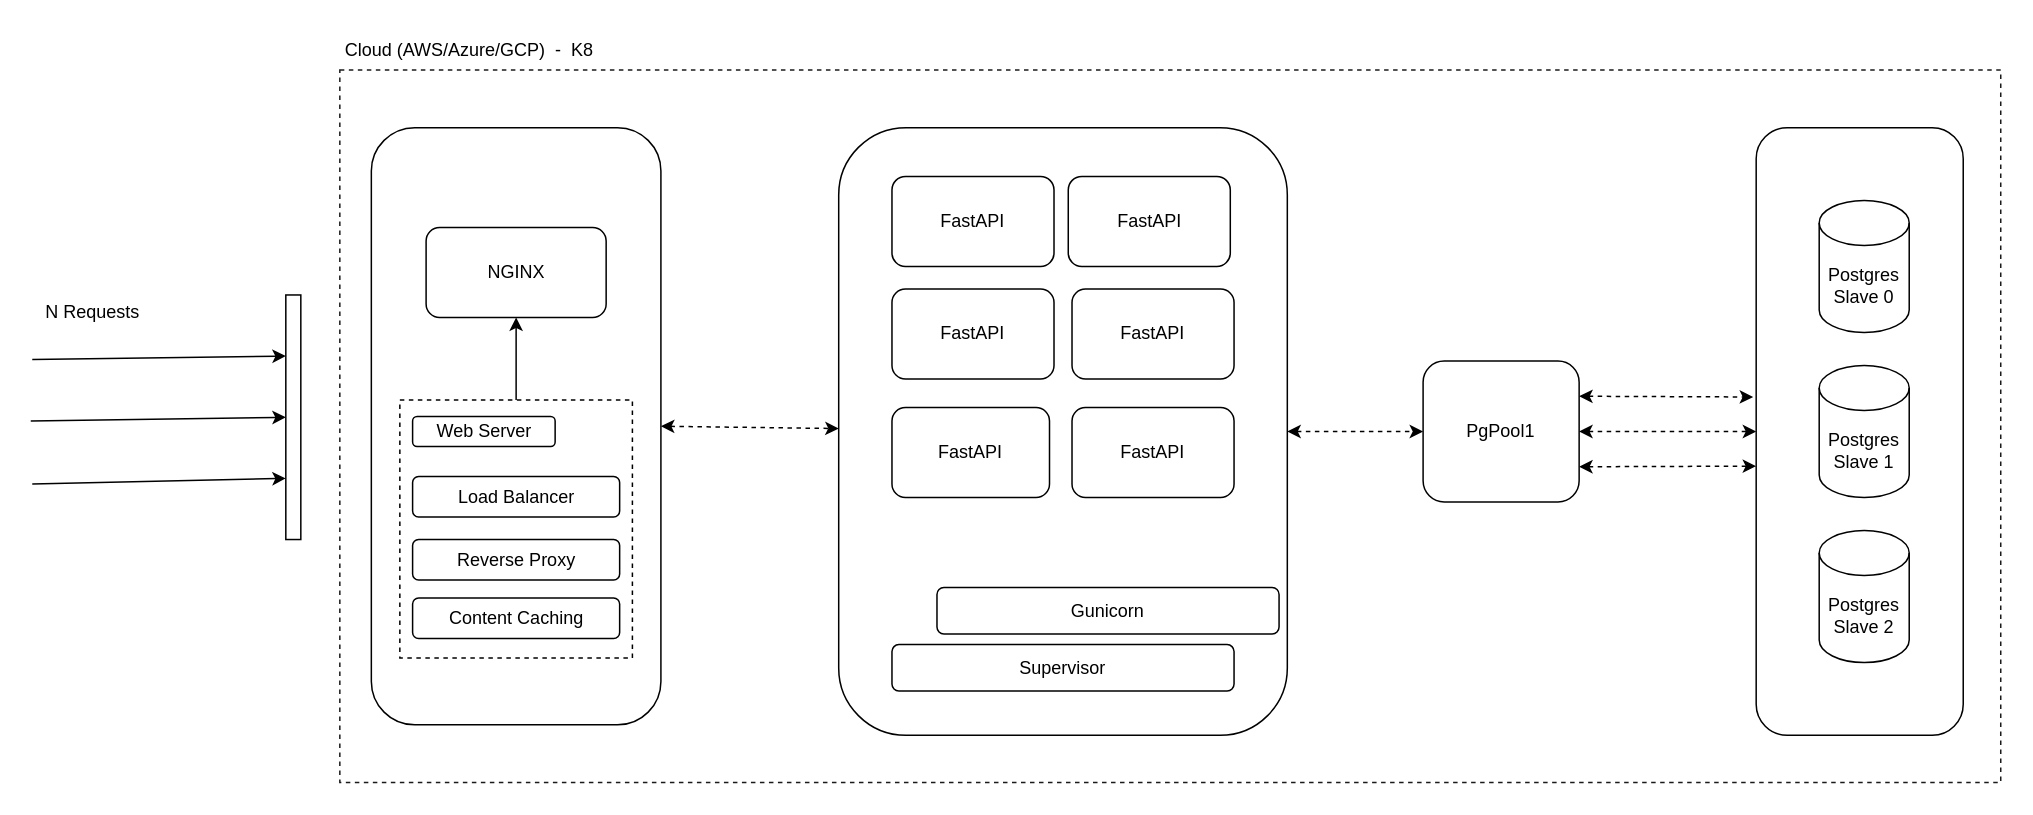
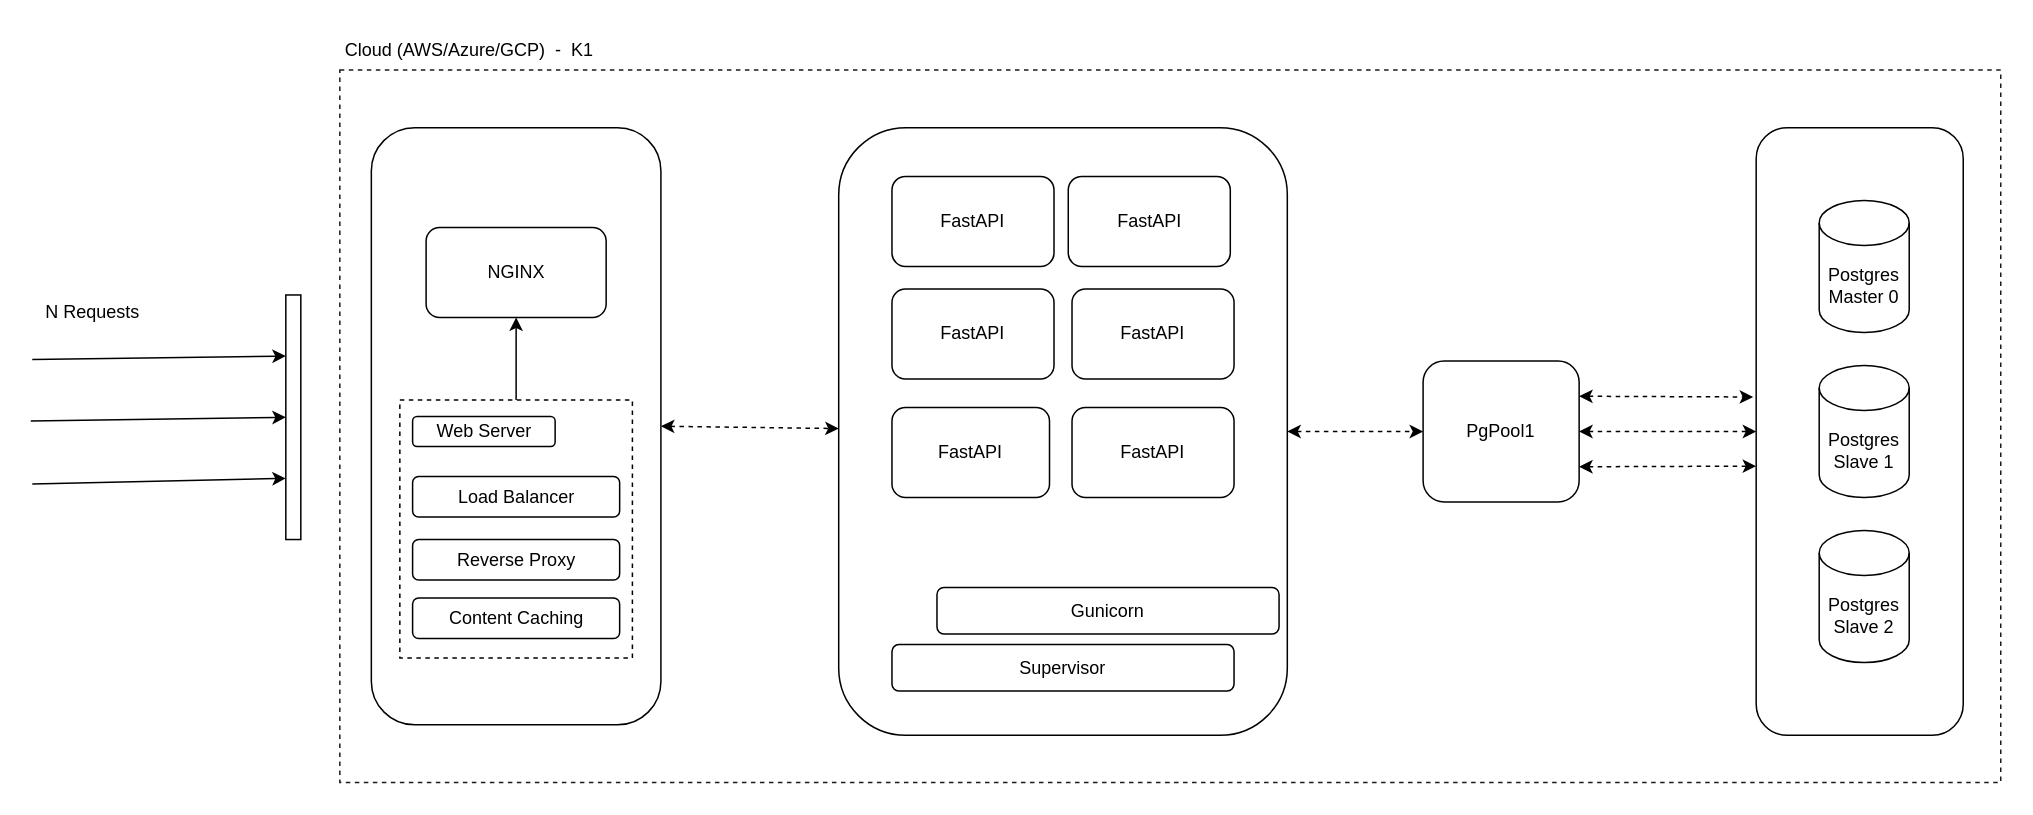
node "Cloud (AWS/Azure/GCP) - K8": label "Cloud (AWS/Azure/GCP) - K8" -> "Cloud (AWS/Azure/GCP) - K1"
node "Postgres Slave 0": label "Postgres Slave 0" -> "Postgres Master 0"
